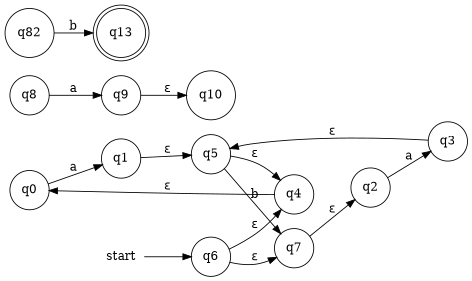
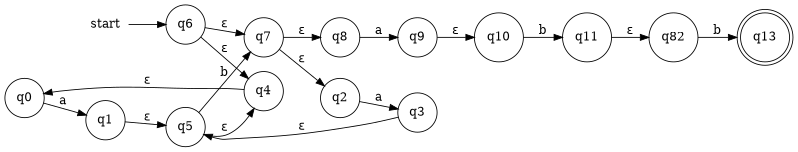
edge "q7" -> "q8": added, label "ε"
node "q11": added
